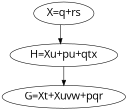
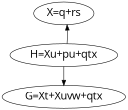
edge "X=q+rs" -> "H=Xu+pu+qtx": reversed
node "G=Xt+Xuvw+pqr": label "G=Xt+Xuvw+pqr" -> "G=Xt+Xuvw+qtx"
